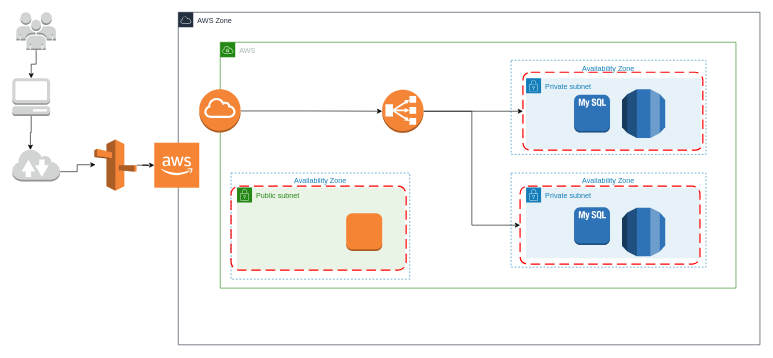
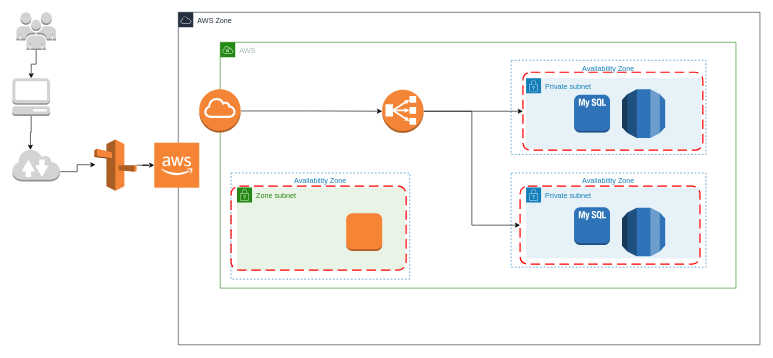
node "Public subnet": label "Public subnet" -> "Zone subnet"
